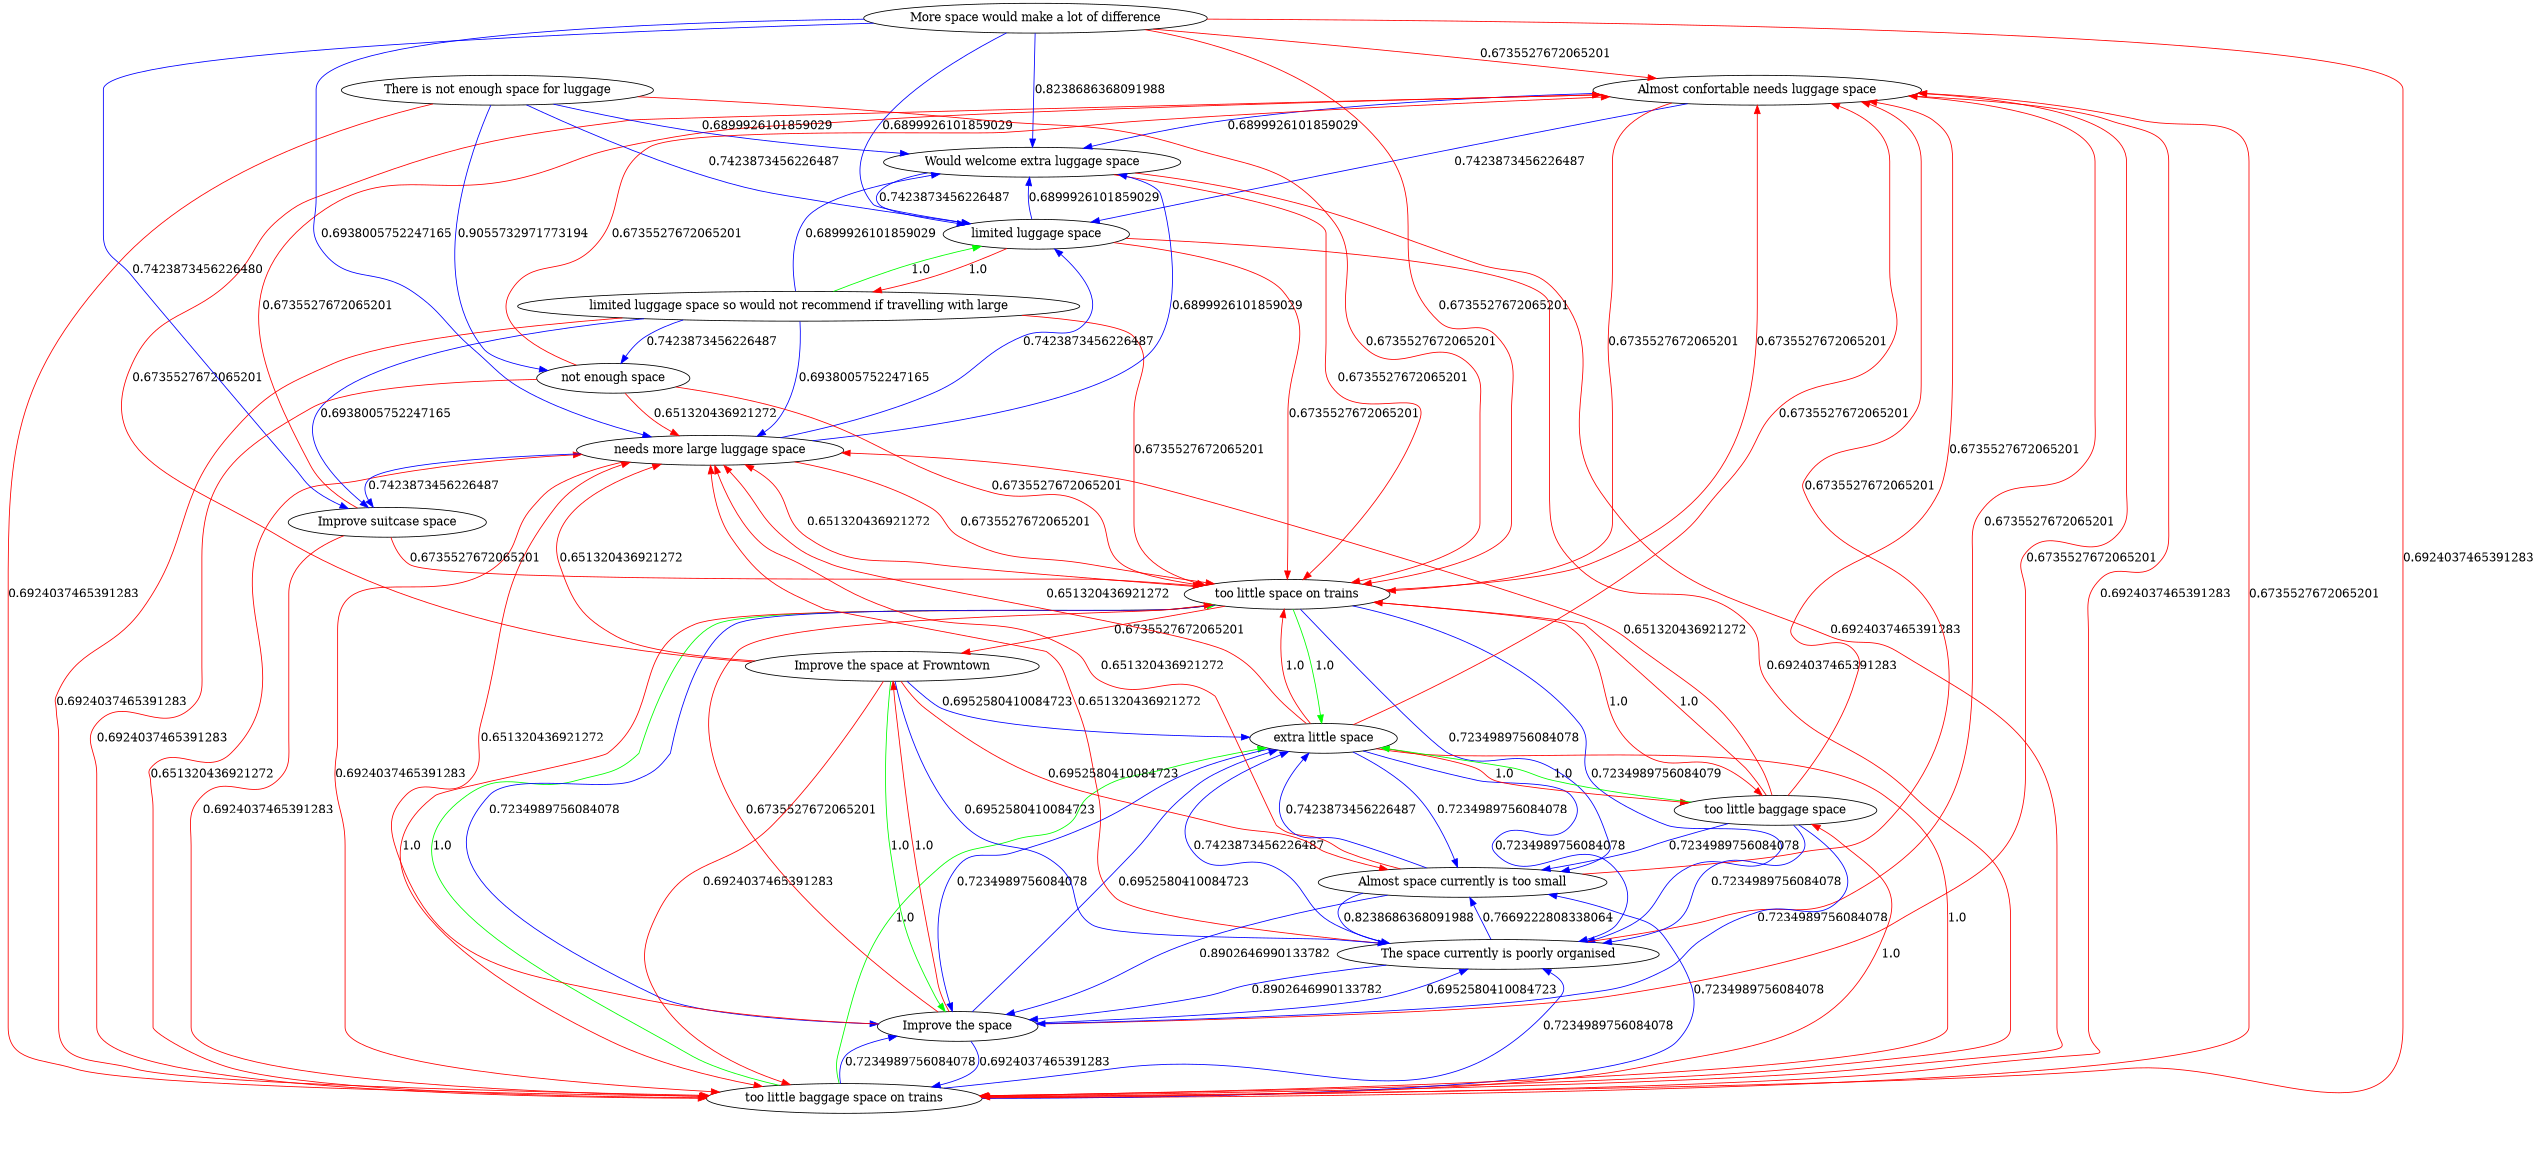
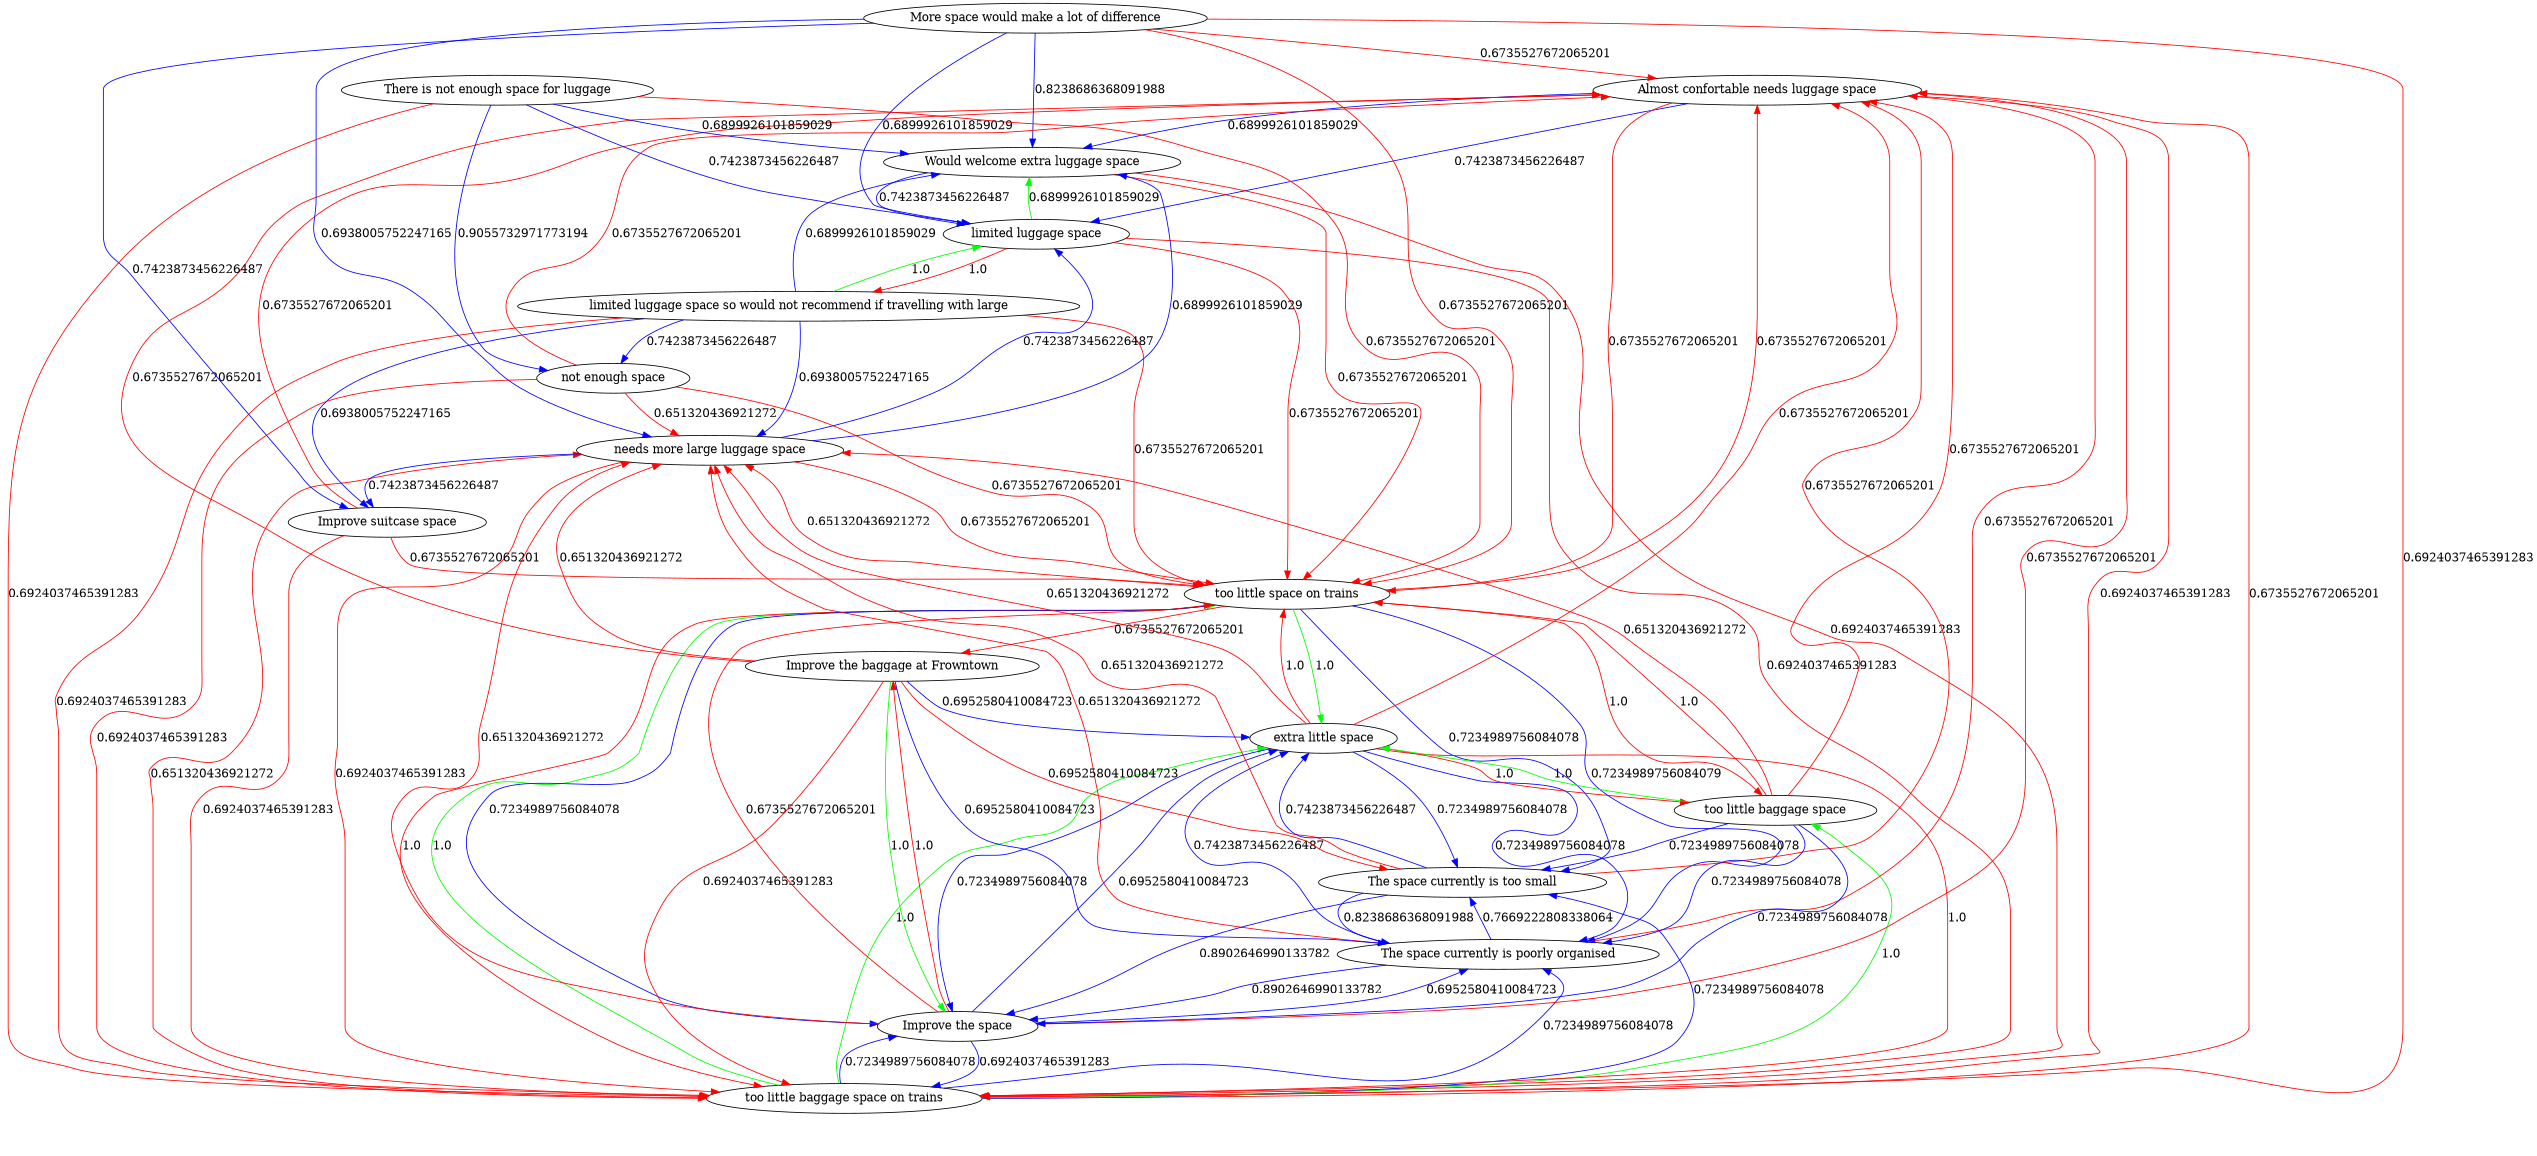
edge "limited luggage space" -> "Would welcome extra luggage space": color blue -> green
edge "More space would make a lot of difference" -> "Improve suitcase space": label "0.7423873456226480" -> "0.7423873456226487"
node "Improve the space at Frowntown": label "Improve the space at Frowntown" -> "Improve the baggage at Frowntown"
node "Almost space currently is too small": label "Almost space currently is too small" -> "The space currently is too small"
edge "too little baggage space on trains" -> "too little baggage space": color red -> green
